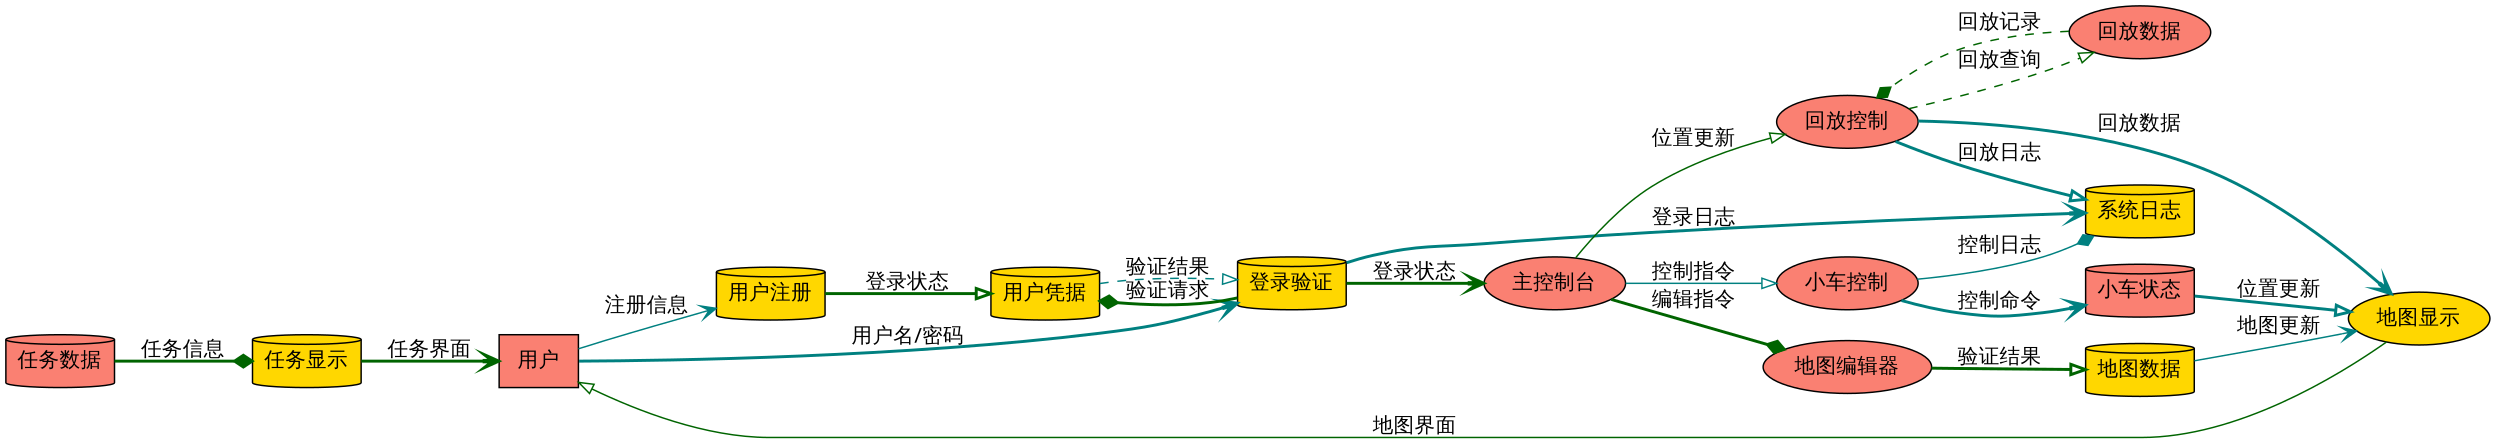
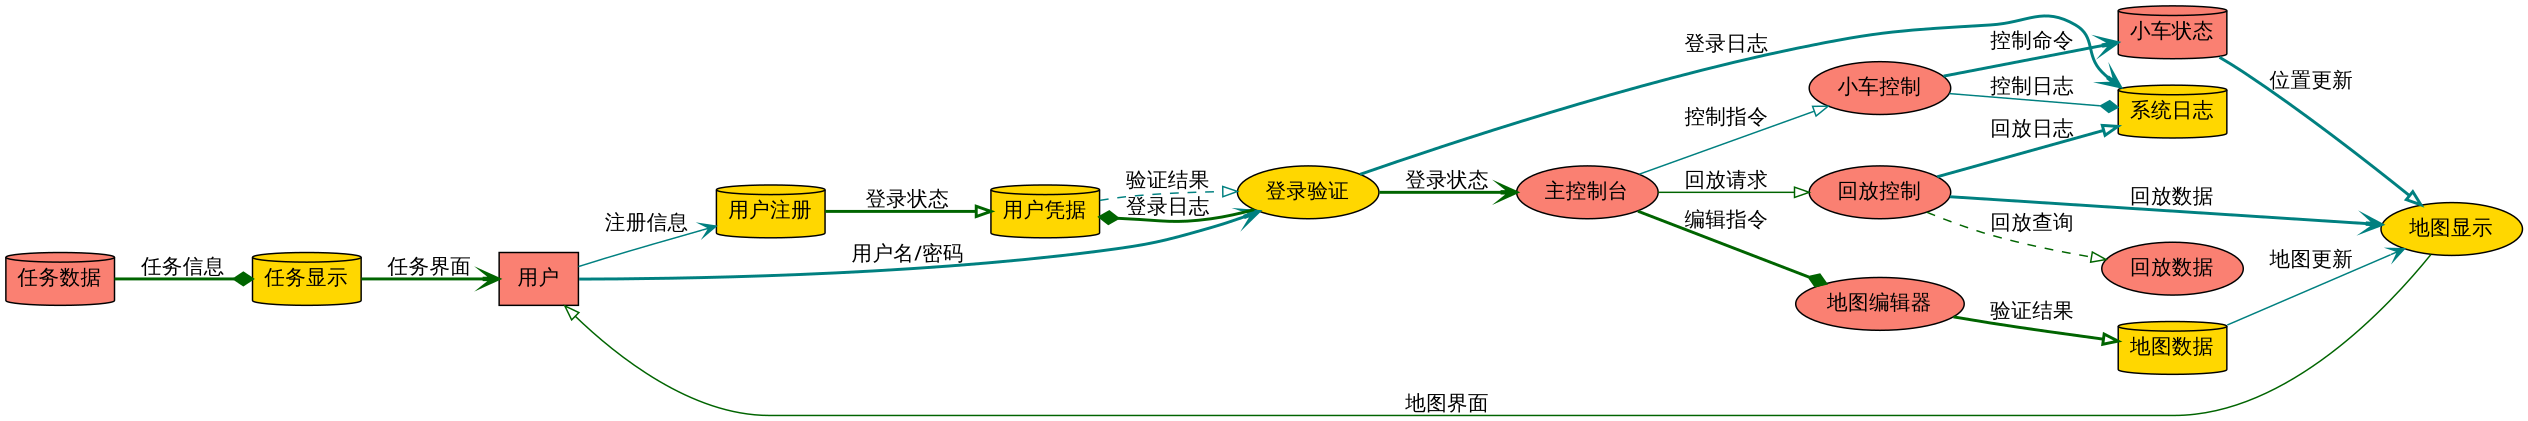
edge "回放数据" -> "回放控制": removed, label "回放记录"
edge "主控制台" -> "回放控制": label "位置更新" -> "回放请求"
node "登录验证": shape cylinder -> ellipse
edge "登录验证" -> "用户凭据": label "验证请求" -> "登录日志"
